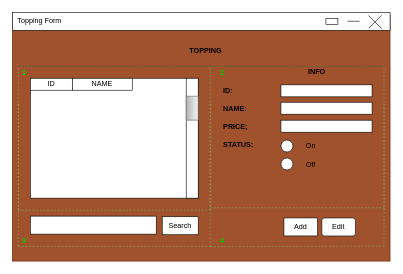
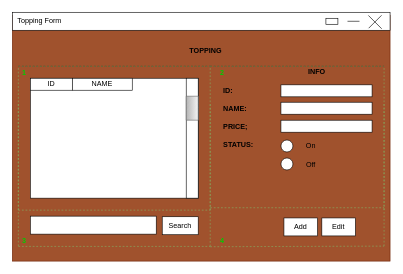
node "Edit": shape rounded rectangle -> rectangle
